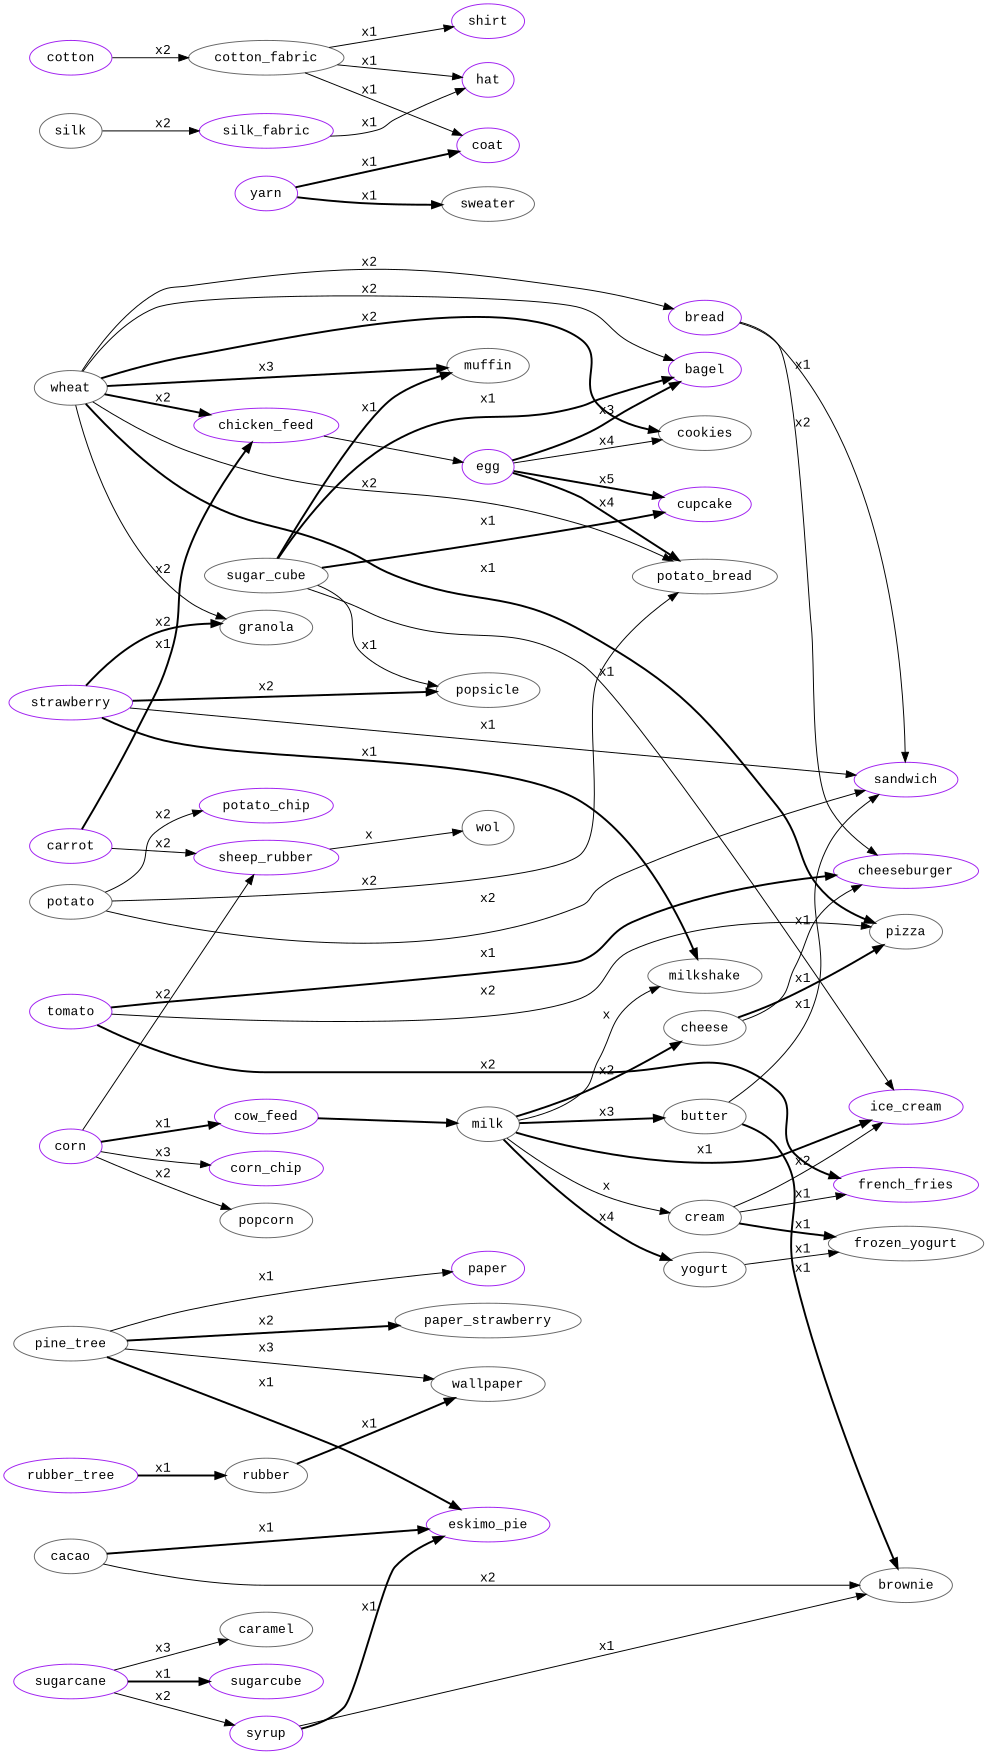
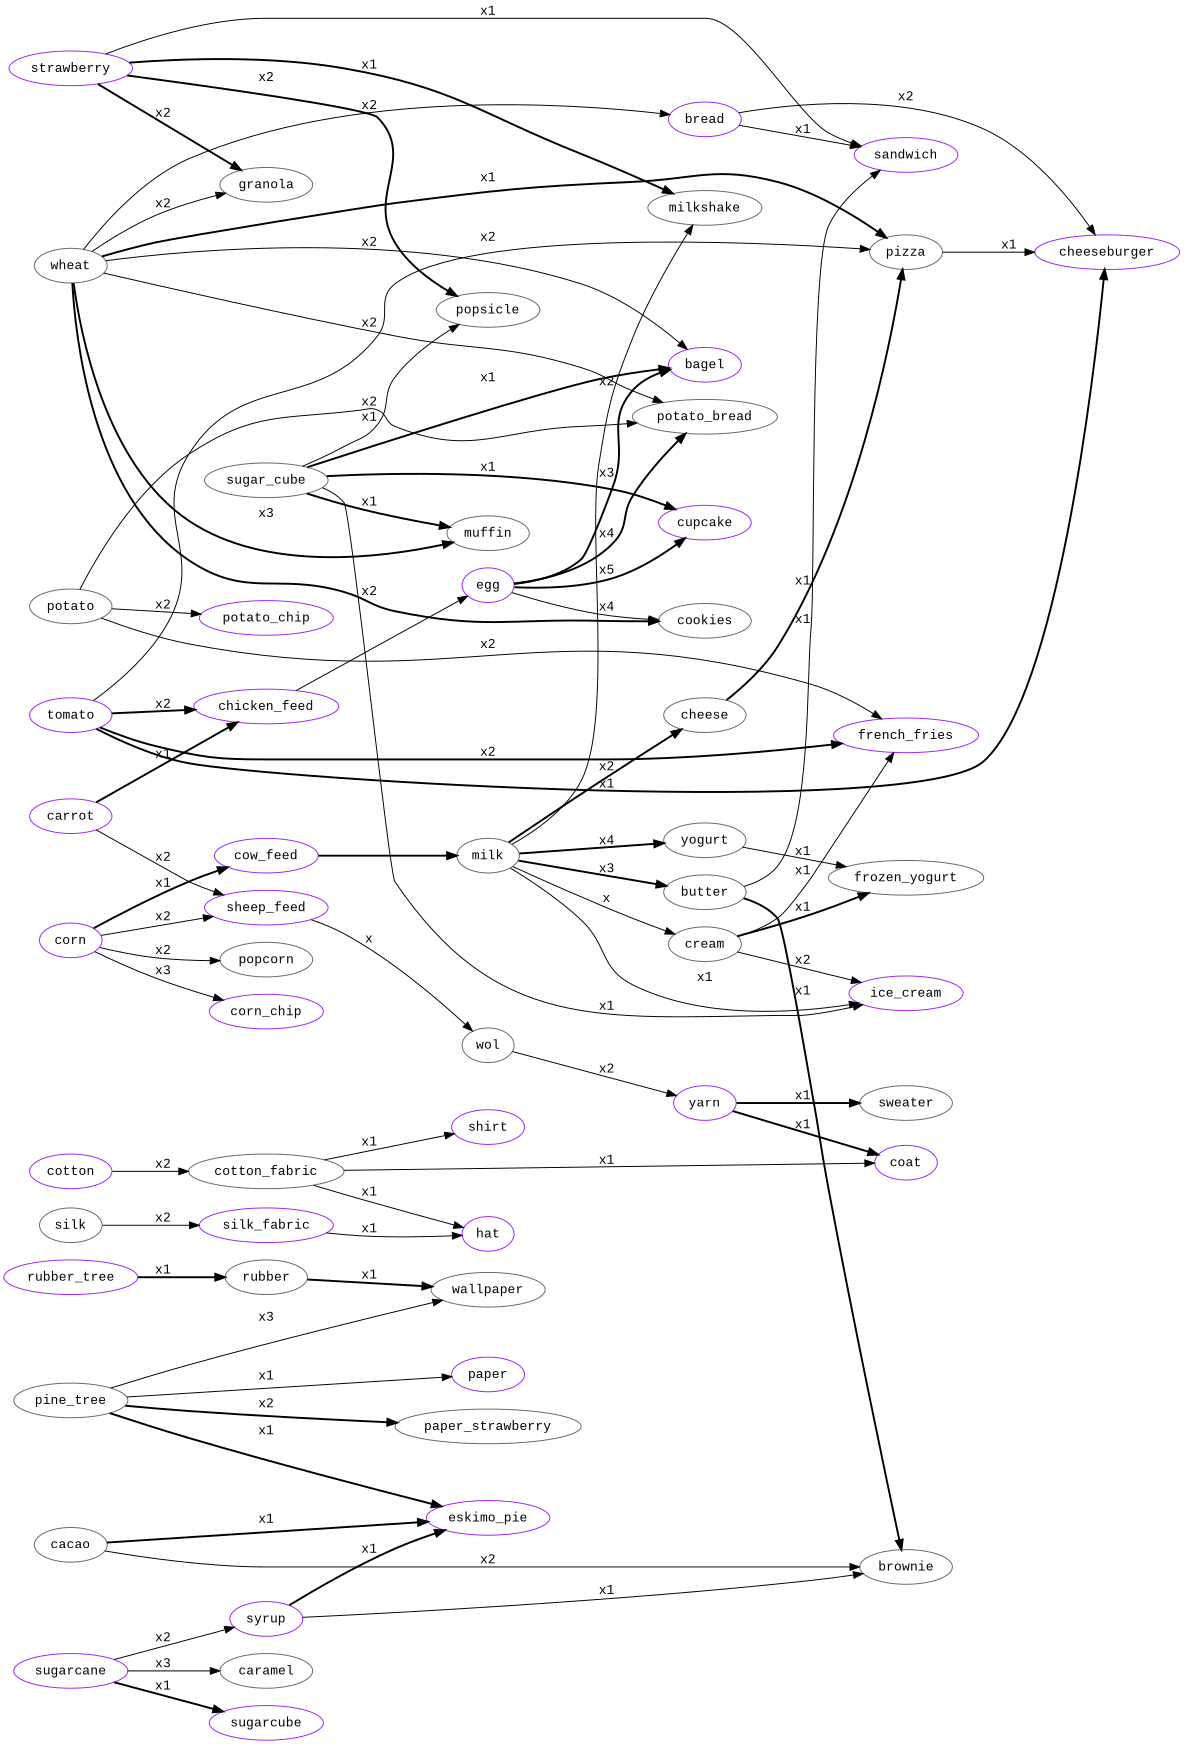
edge "wheat" -> "chicken_feed": now "tomato" -> "chicken_feed"
node "sheep_rubber": label "sheep_rubber" -> "sheep_feed"
edge "potato" -> "sandwich": now "potato" -> "french_fries"
edge "cheese" -> "cheeseburger": now "pizza" -> "cheeseburger"
edge "milk" -> "milkshake": label "x" -> "x2"
edge "wol" -> "yarn": added, label "x2"
edge "milk" -> "ice_cream": style bold -> solid
